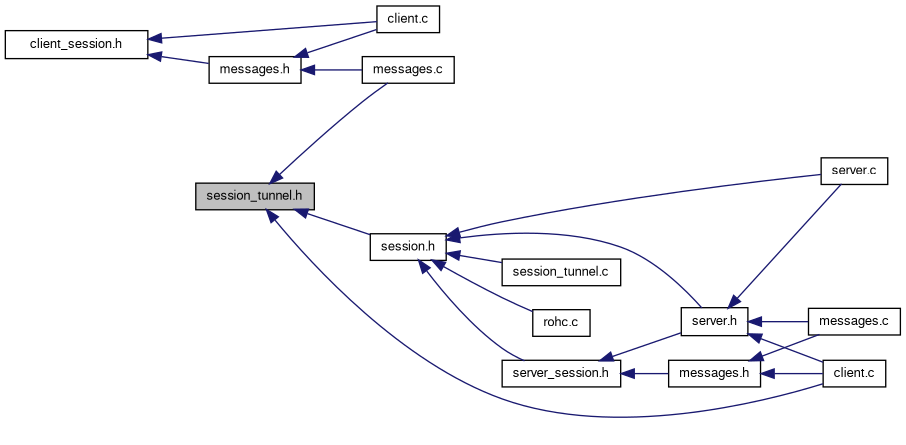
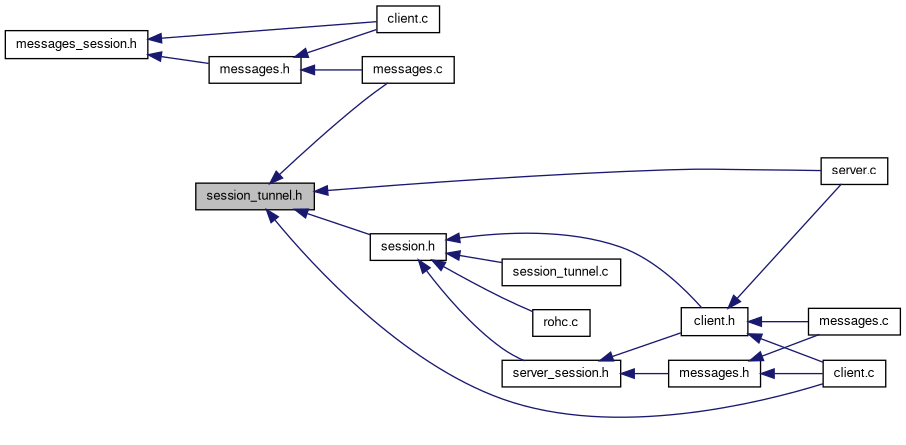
node "client_session.h": label "client_session.h" -> "messages_session.h"
edge "server.c" -> "session.h": now "server.c" -> "session_tunnel.h"
node "server.h": label "server.h" -> "client.h"
